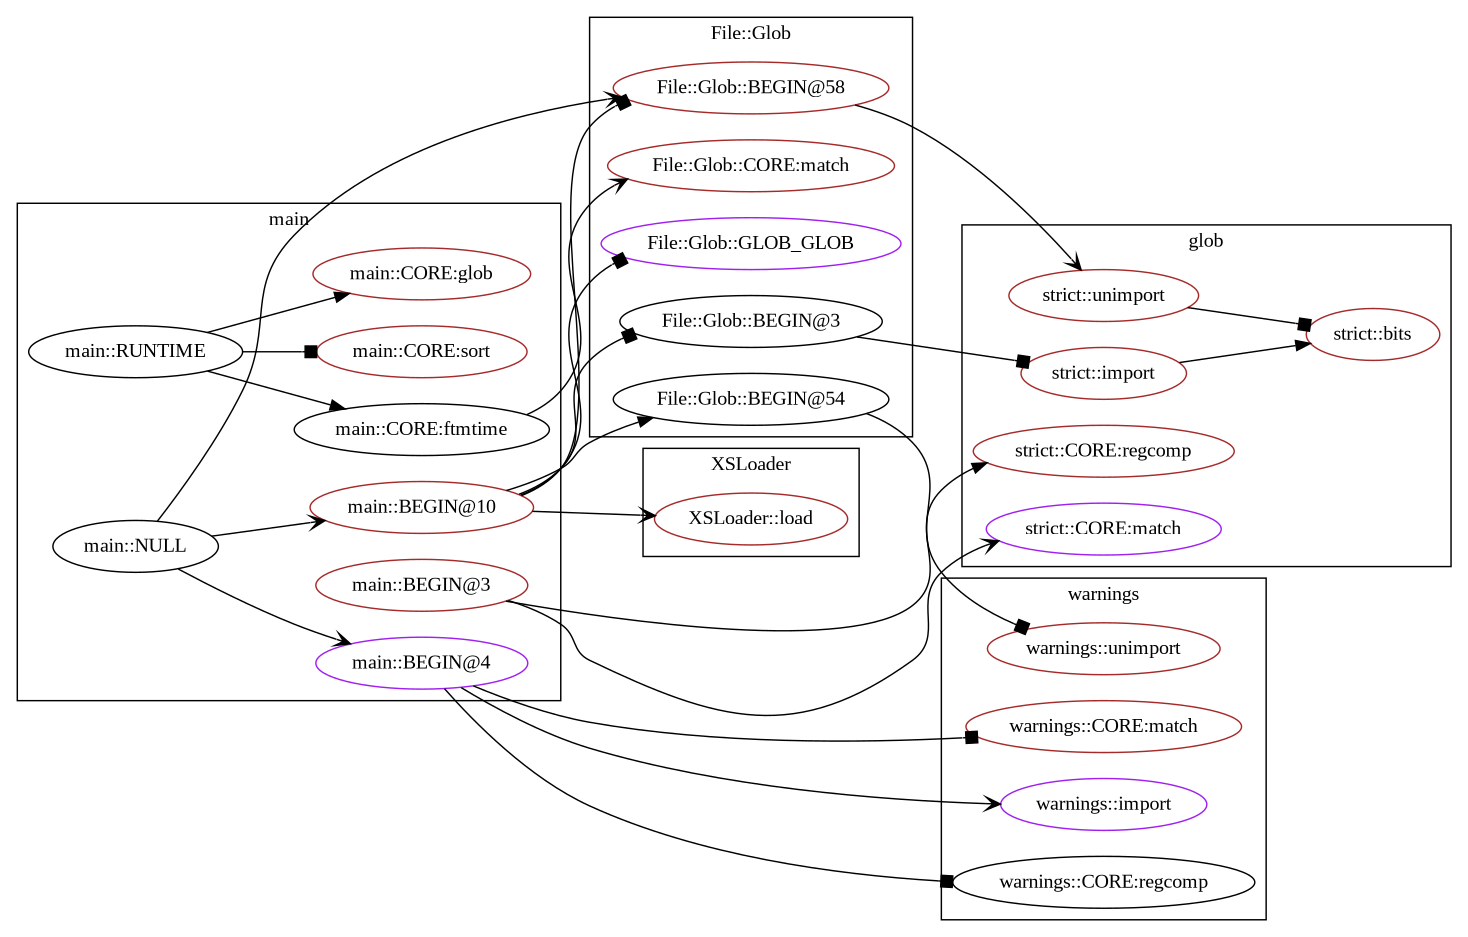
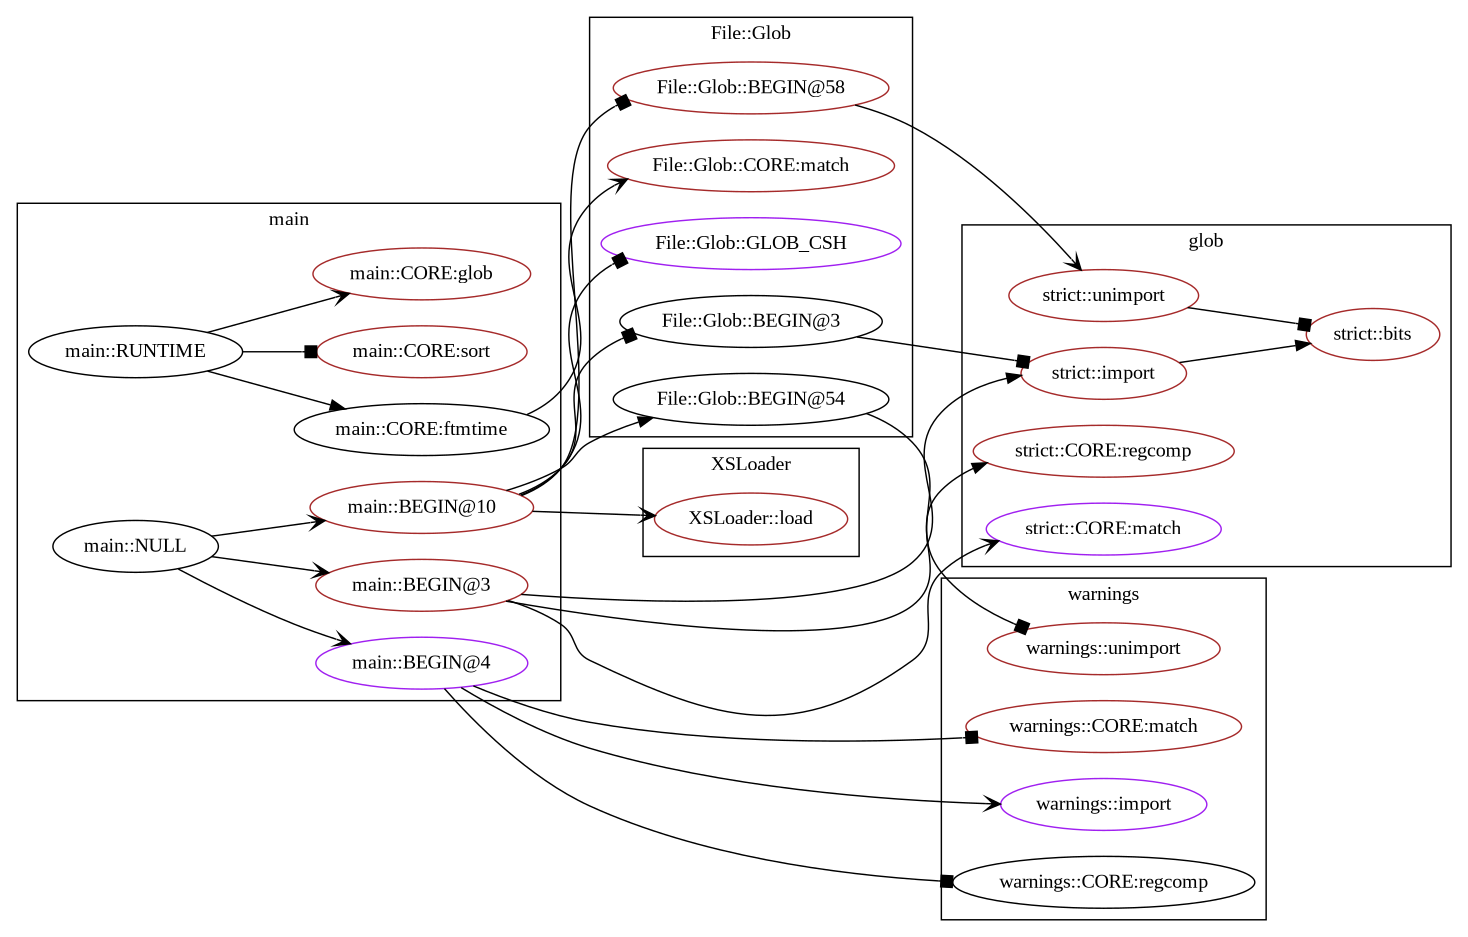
edge "main::NULL" -> "File::Glob::BEGIN@58": now "main::NULL" -> "main::BEGIN@3"
node "File::Glob::GLOB_GLOB": label "File::Glob::GLOB_GLOB" -> "File::Glob::GLOB_CSH"
edge "main::RUNTIME" -> "main::CORE:glob": arrowhead normal -> vee
edge "main::BEGIN@3" -> "strict::import": added
